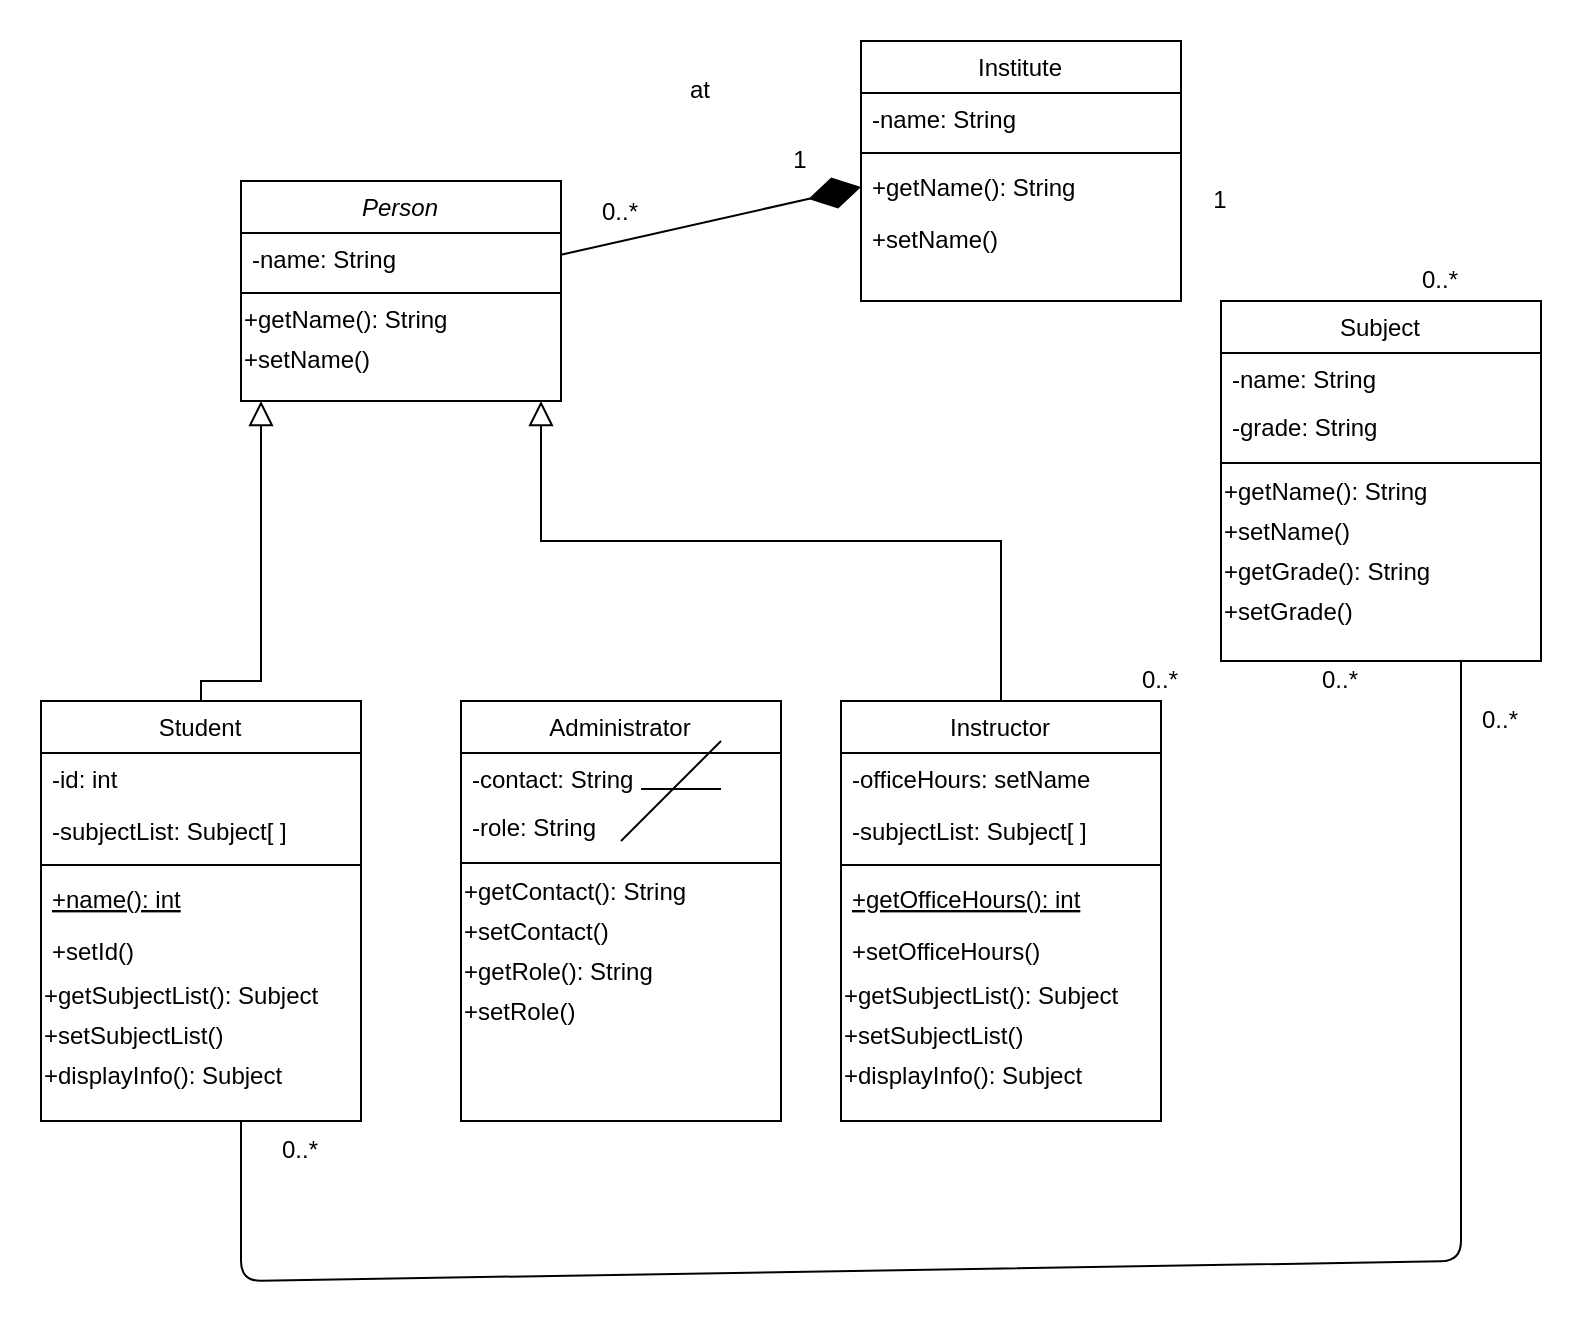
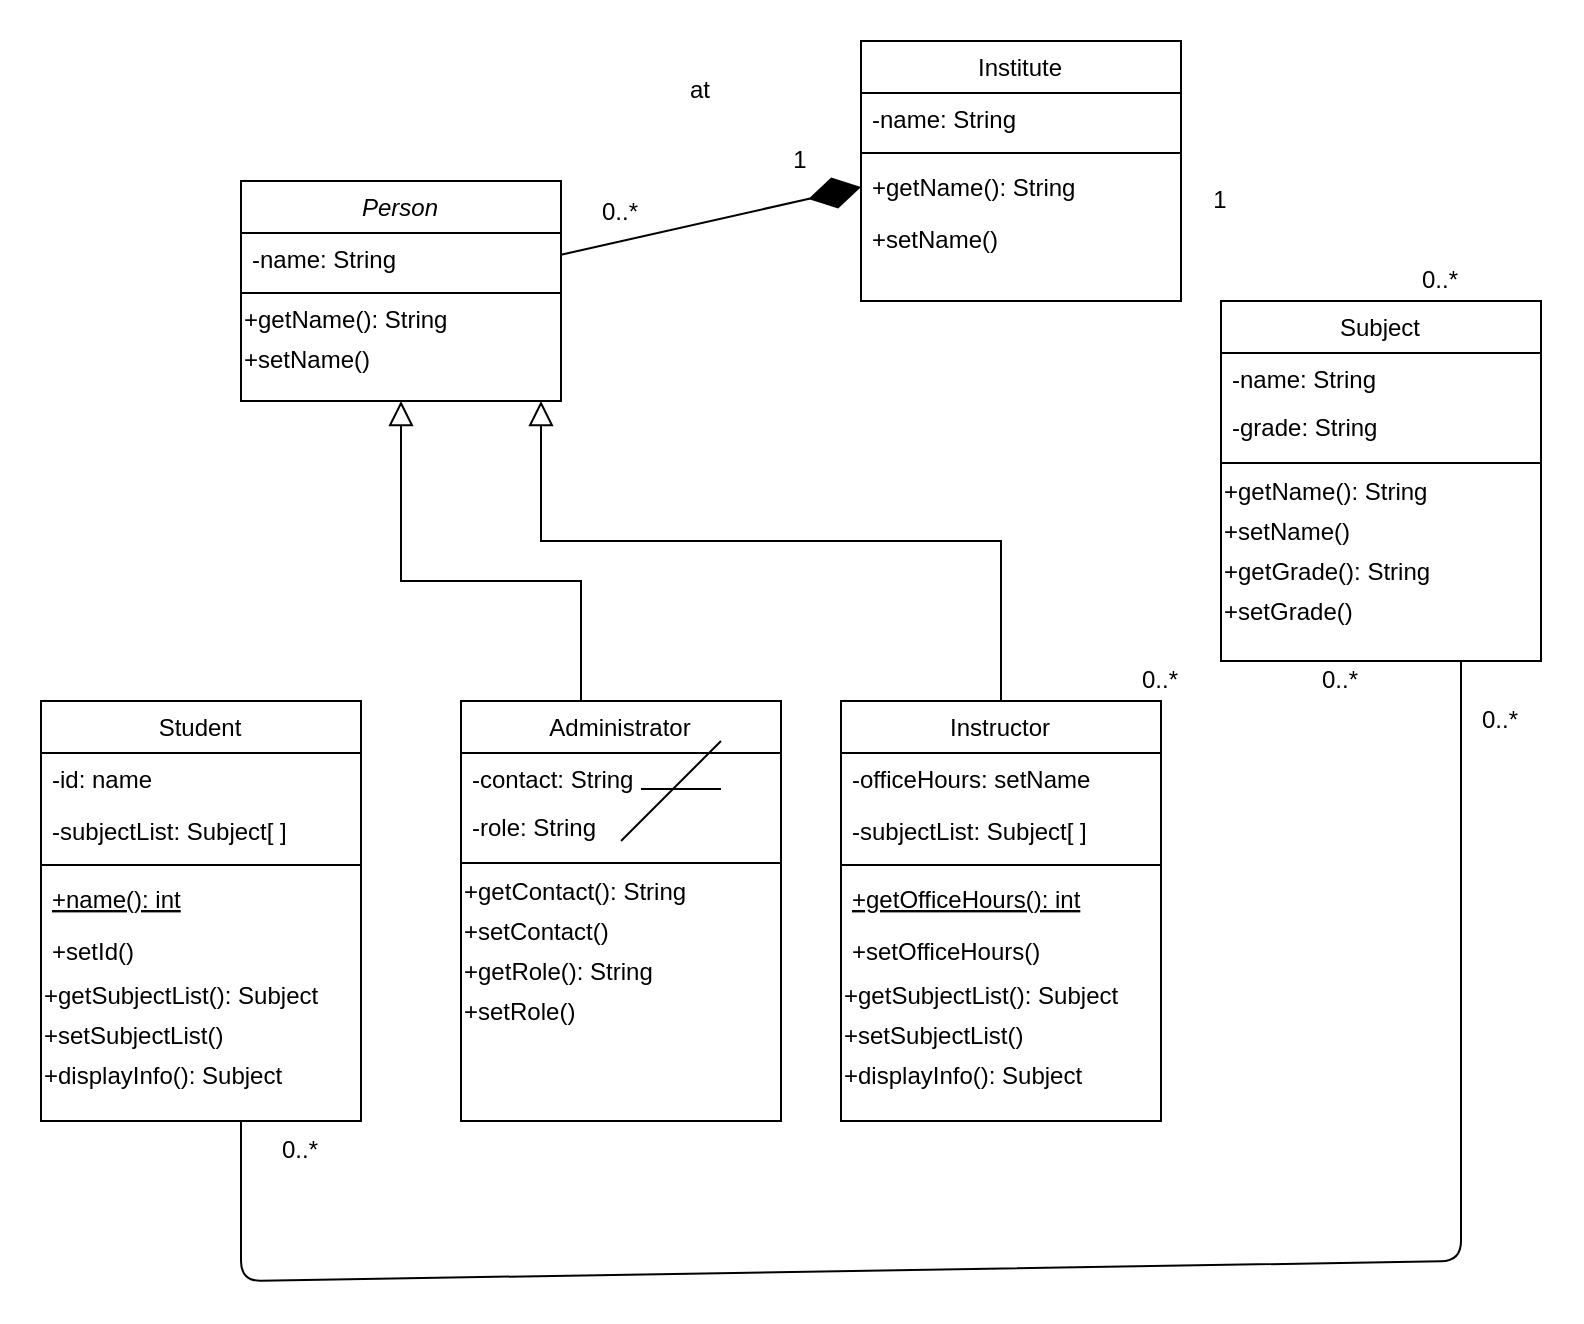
edge "Administrator" -> "Person": added
edge "Student" -> "Person": removed
node "-id: int": label "-id: int" -> "-id: name"
